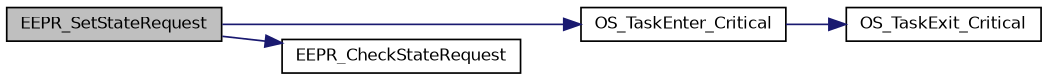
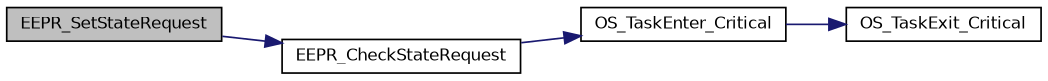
edge "EEPR_SetStateRequest" -> "OS_TaskEnter_Critical": now "EEPR_CheckStateRequest" -> "OS_TaskEnter_Critical"
